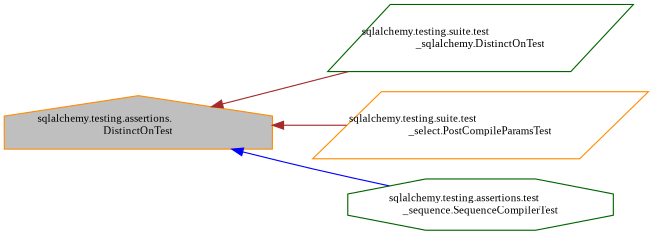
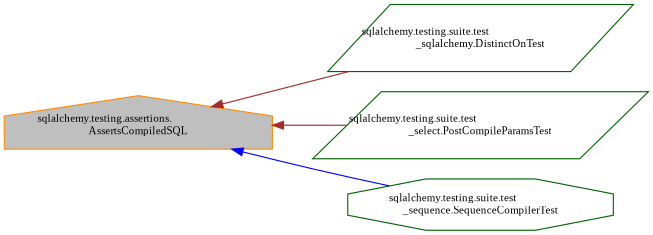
node "sqlalchemy.testing.assertions. DistinctOnTest": label "sqlalchemy.testing.assertions. DistinctOnTest" -> "sqlalchemy.testing.assertions. AssertsCompiledSQL"
node "sqlalchemy.testing.suite.test _select.PostCompileParamsTest": color darkorange -> darkgreen
node "sqlalchemy.testing.assertions.test _sequence.SequenceCompilerTest": label "sqlalchemy.testing.assertions.test _sequence.SequenceCompilerTest" -> "sqlalchemy.testing.suite.test _sequence.SequenceCompilerTest"
